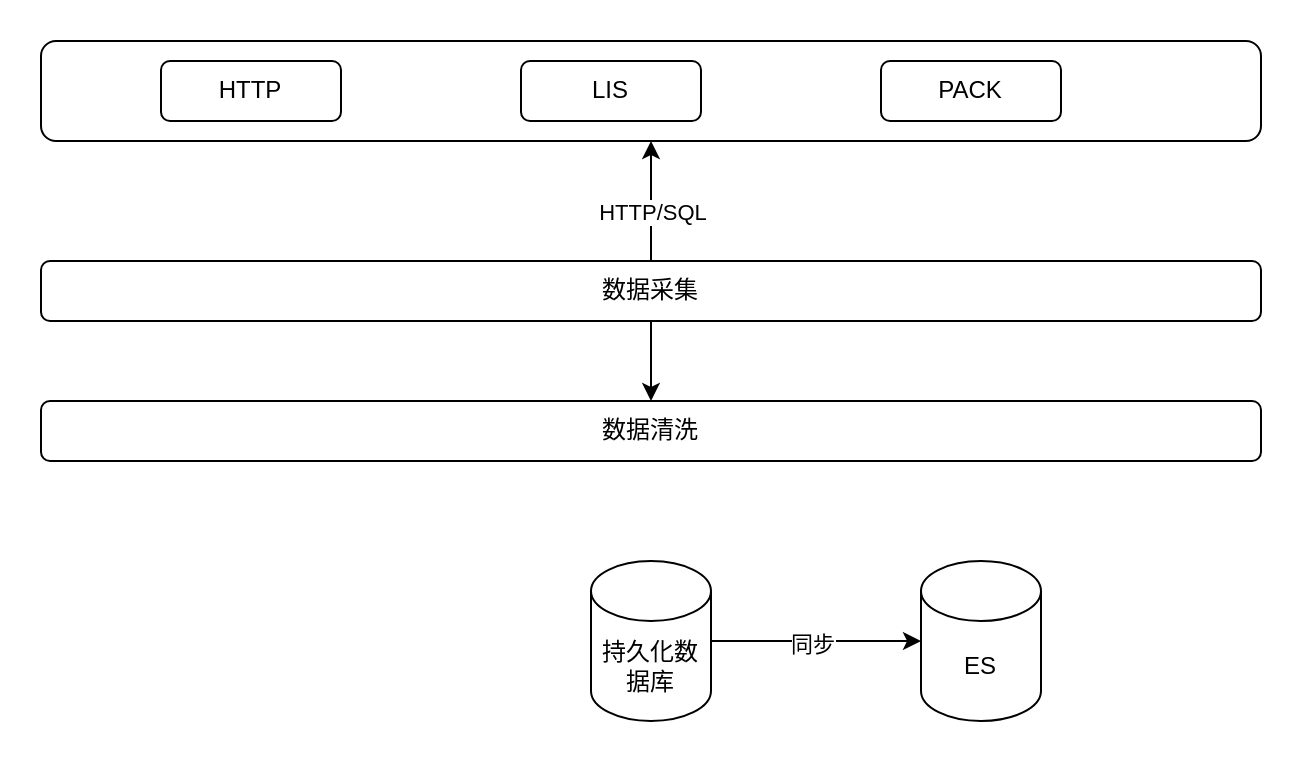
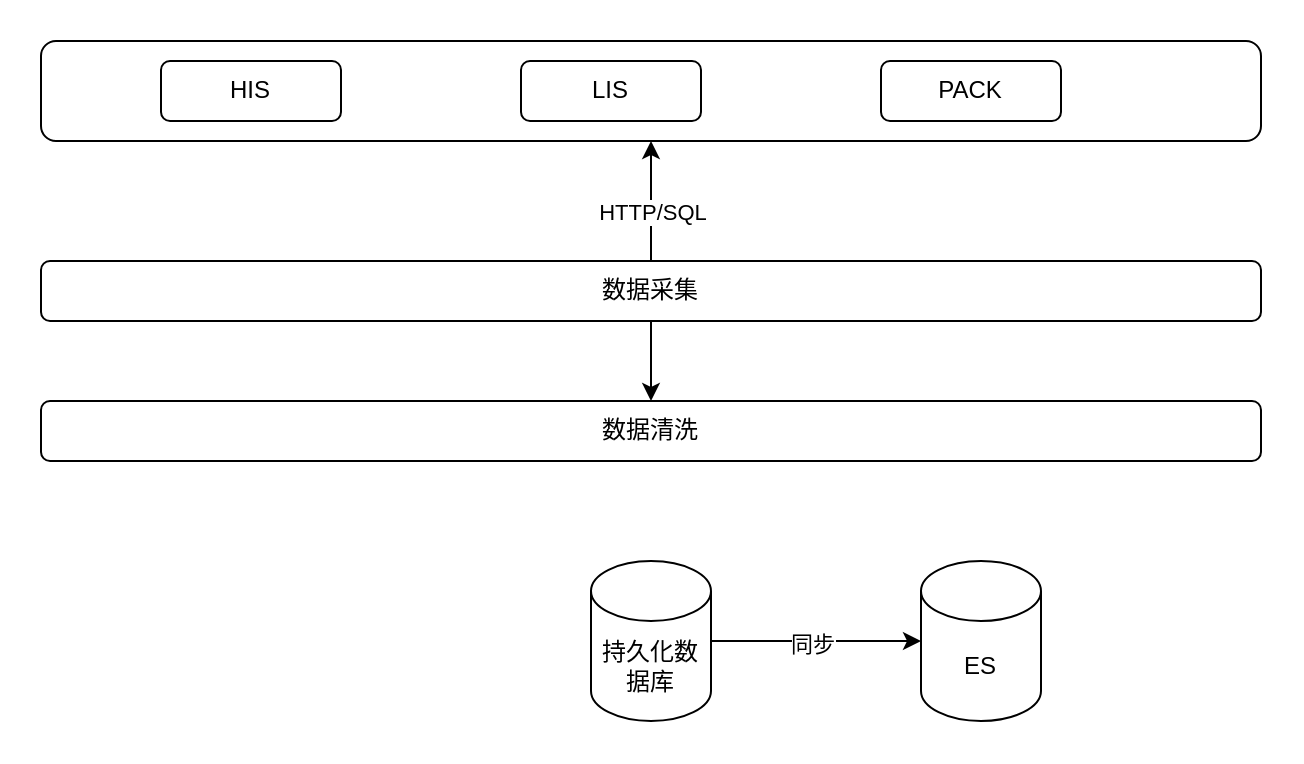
node "HTTP": label "HTTP" -> "HIS"
